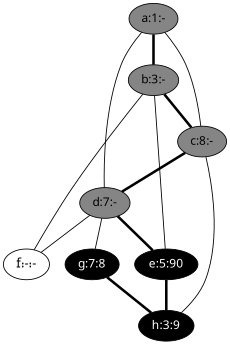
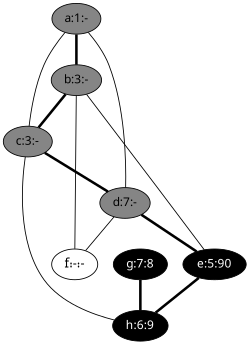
node "c:8:-": label "c:8:-" -> "c:3:-"
edge "d:7:-" -- "g:7:8": removed
node "h:3:9": label "h:3:9" -> "h:6:9"
